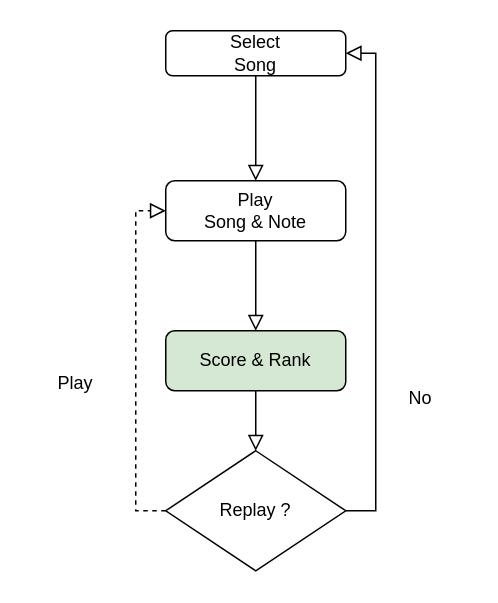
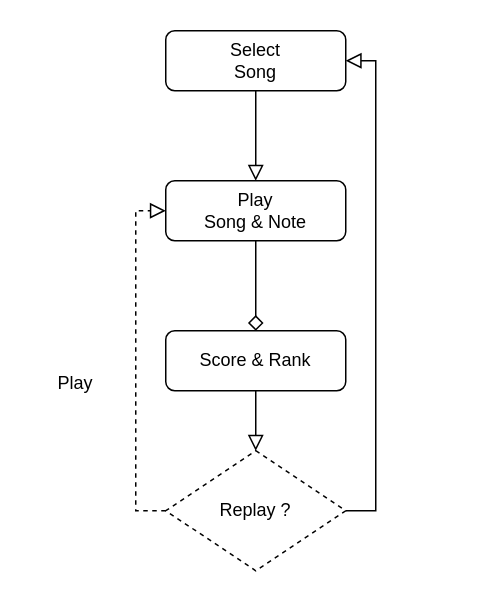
node "Select Song": size 180x45 -> 180x60
edge "Play Song & Note" -> "Score & Rank": arrowhead block -> diamond
node "Score & Rank": fillcolor #d5e8d4 -> #ffffff
node "No": removed
node "Replay ?": style solid -> dashed
